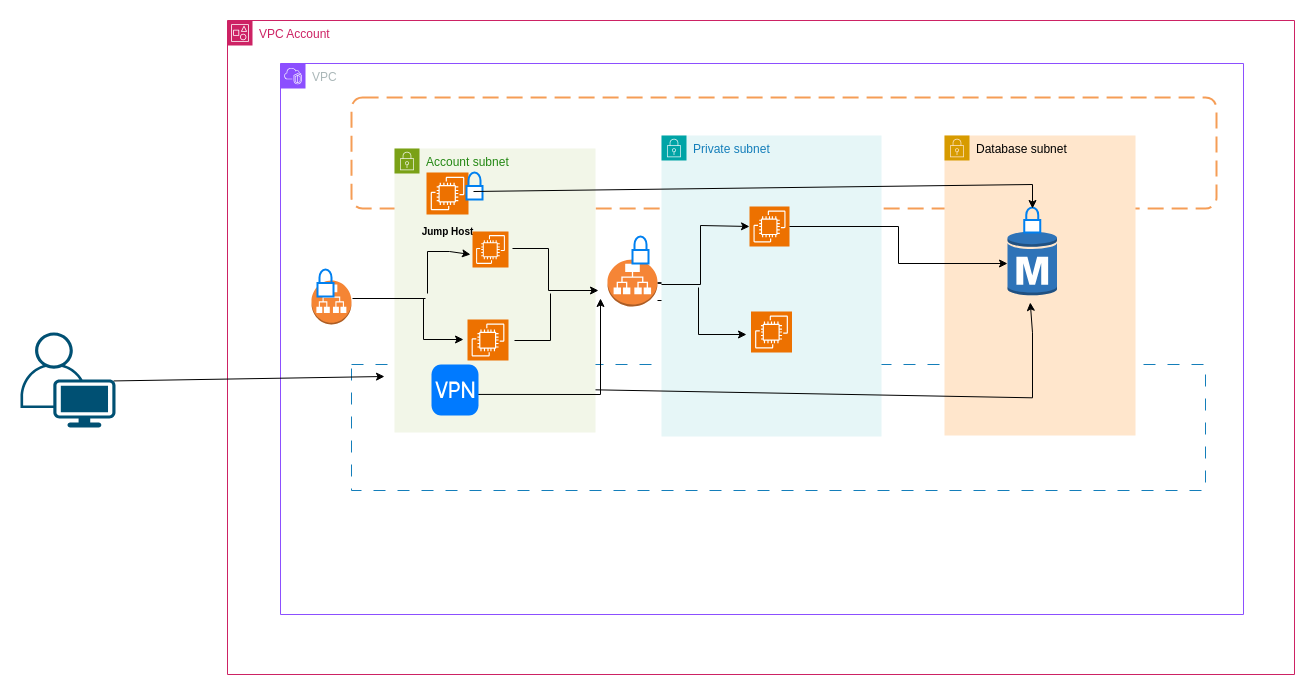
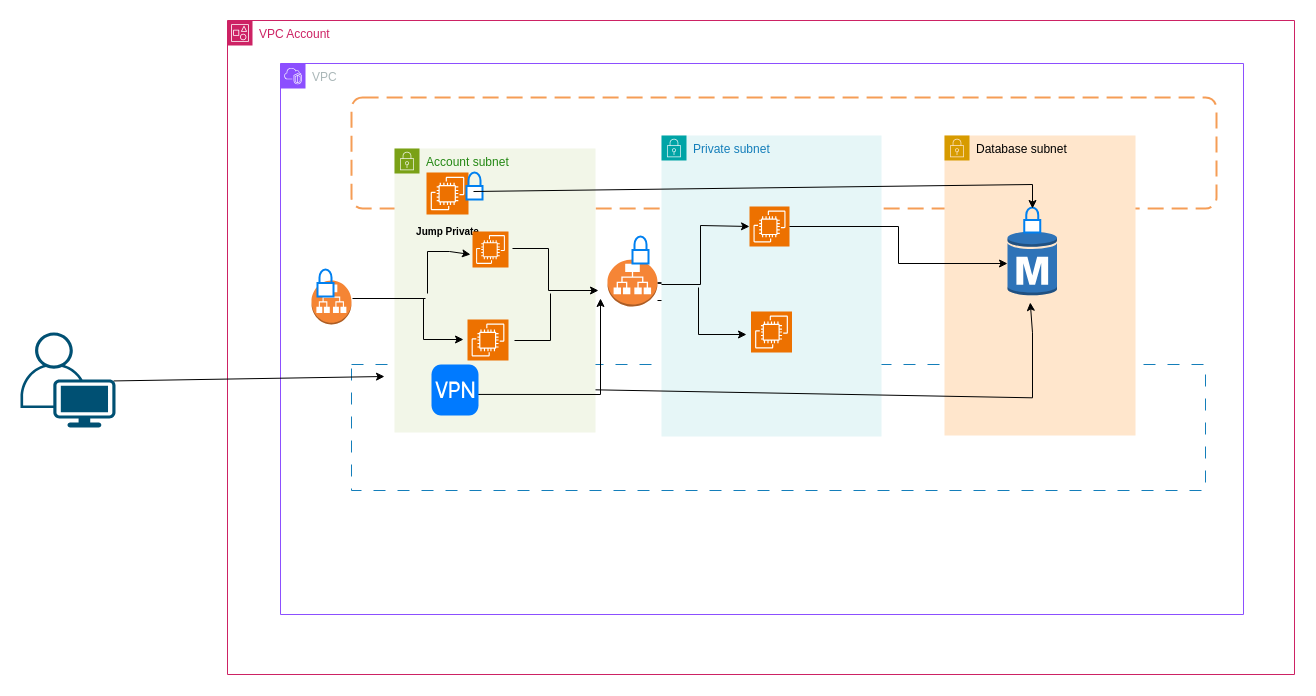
node "Jump Host": label "Jump Host" -> "Jump Private"
